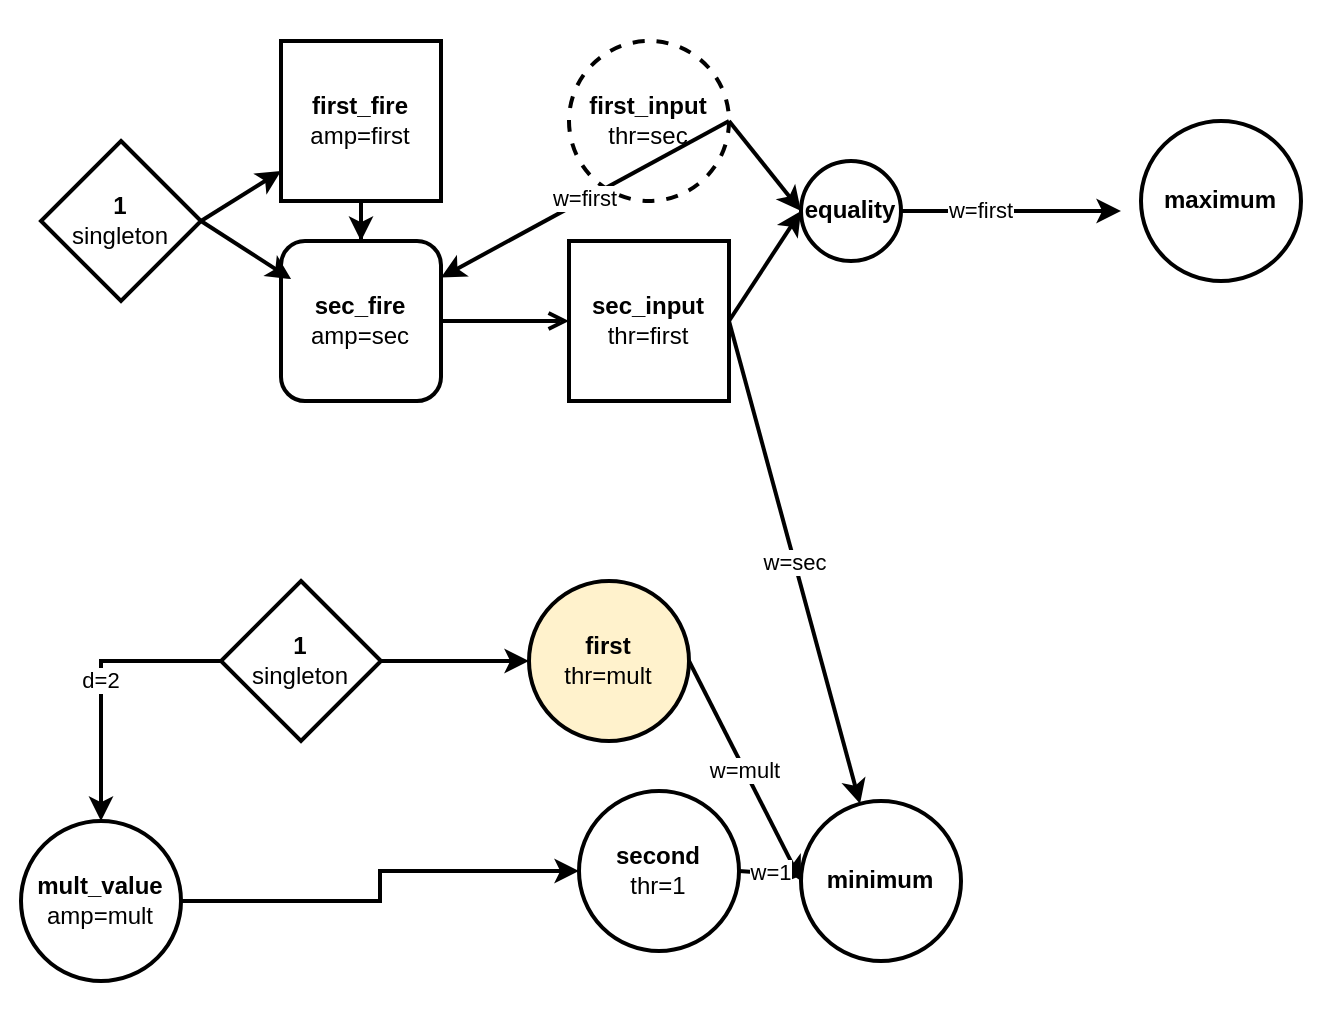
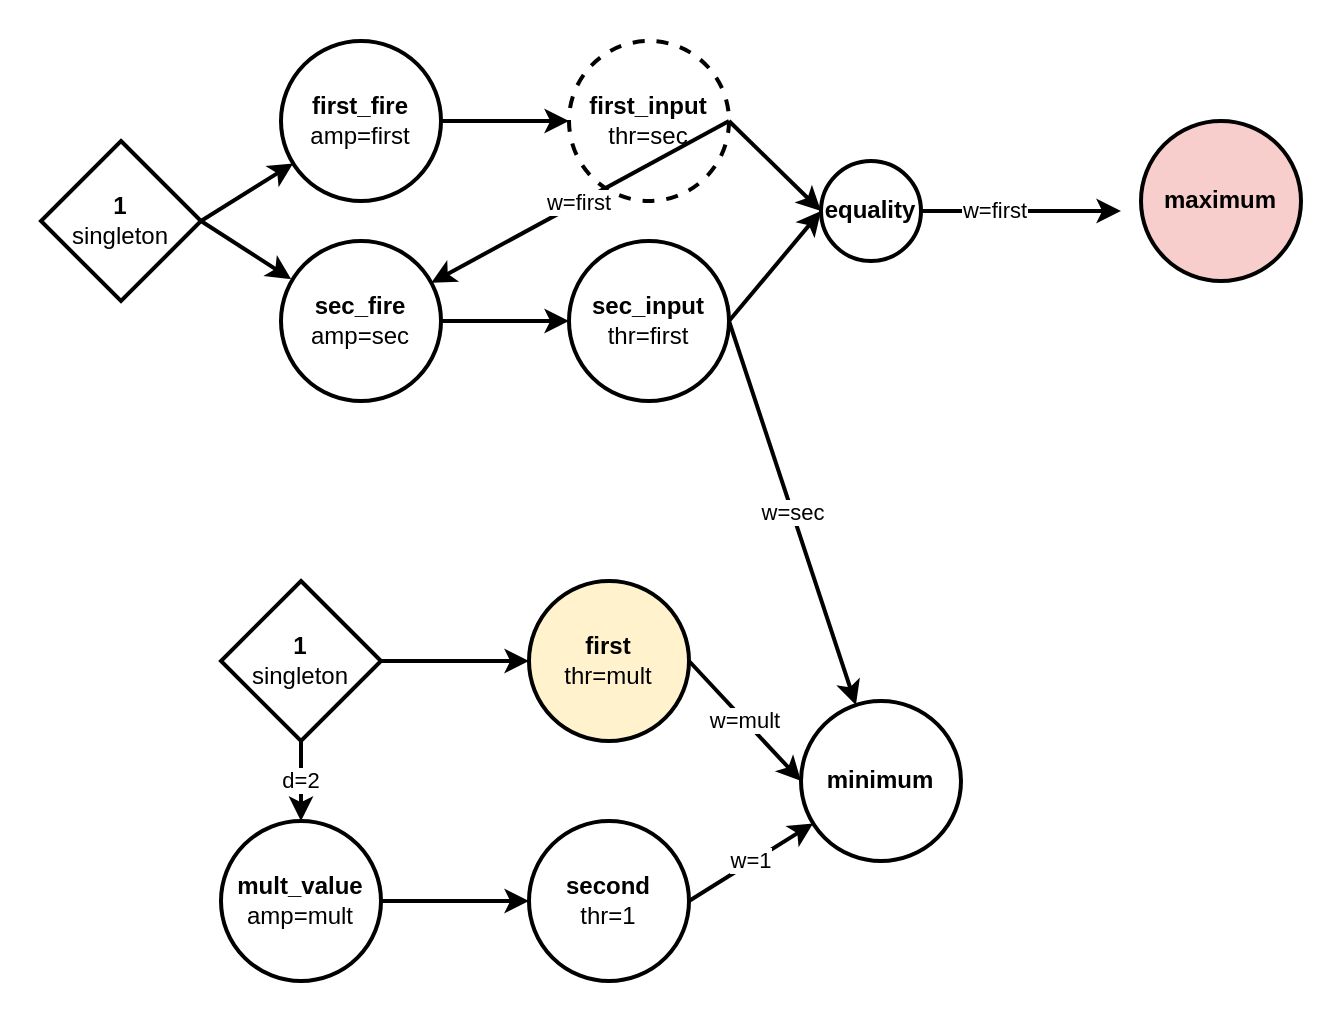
node "first_fire amp=first": shape rectangle -> ellipse
node "maximum": fillcolor #ffffff -> #f8cecc
node "equality": moved (851, 211) -> (871, 211)
edge "first_fire amp=first" -> "sec_fire amp=sec": now "first_fire amp=first" -> "first_input thr=sec"
node "sec_fire amp=sec": shape rounded rectangle -> ellipse
edge "sec_fire amp=sec" -> "sec_input thr=first": arrowhead open -> classic
node "sec_input thr=first": shape rectangle -> ellipse
node "second thr=1": moved (659, 871) -> (609, 901)
node "minimum": moved (881, 881) -> (881, 781)
node "mult_value amp=mult": moved (101, 901) -> (301, 901)
